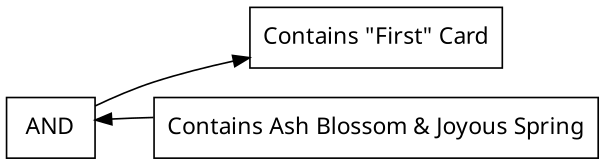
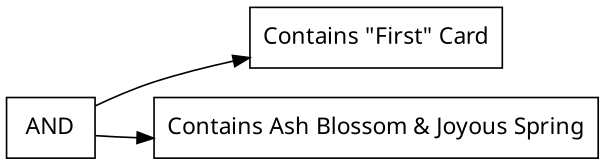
edge "Contains Ash Blossom & Joyous Spring" -> "AND": reversed
